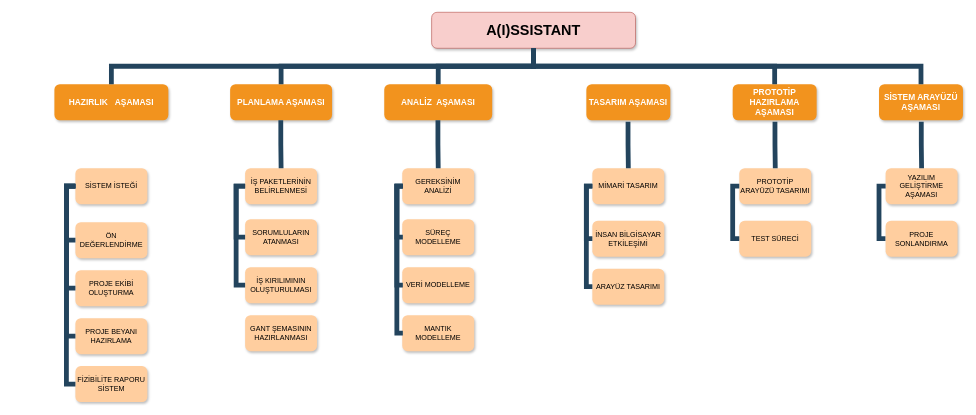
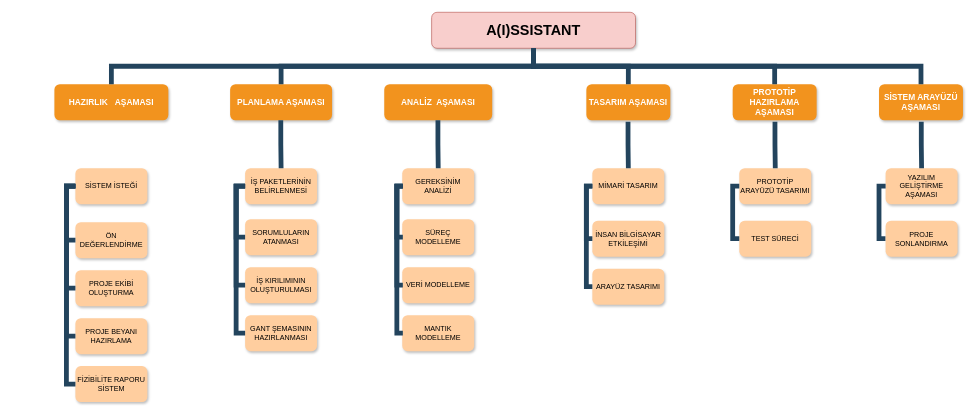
edge "A(I)SSISTANT" -- "ANALİZ AŞAMASI": now "A(I)SSISTANT" -- "TASARIM AŞAMASI"
edge "İŞ PAKETLERİNİN BELİRLENMESİ" -- "GANT ŞEMASININ HAZIRLANMASI": added
